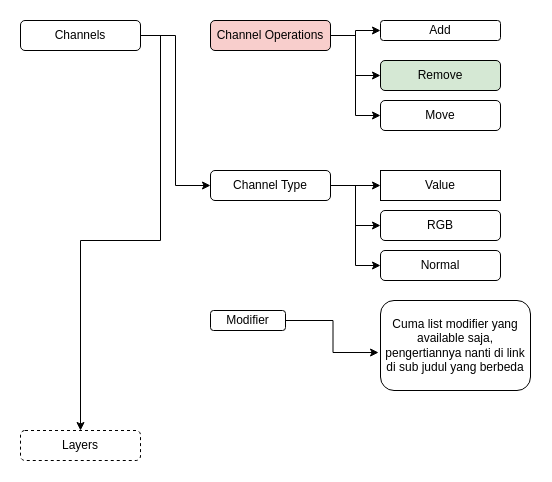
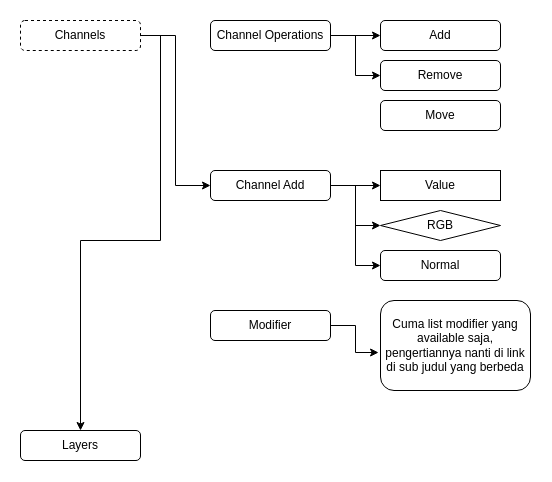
node "Add": size 120x20 -> 120x30
node "Channels": style solid -> dashed
node "Channel Operations": fillcolor #f8cecc -> #ffffff
node "Remove": fillcolor #d5e8d4 -> #ffffff
edge "Channel Operations" -> "Move": removed
node "Channel Type": label "Channel Type" -> "Channel Add"
node "RGB": shape rounded rectangle -> diamond
node "Modifier": size 75x20 -> 120x30
node "Layers": style dashed -> solid
